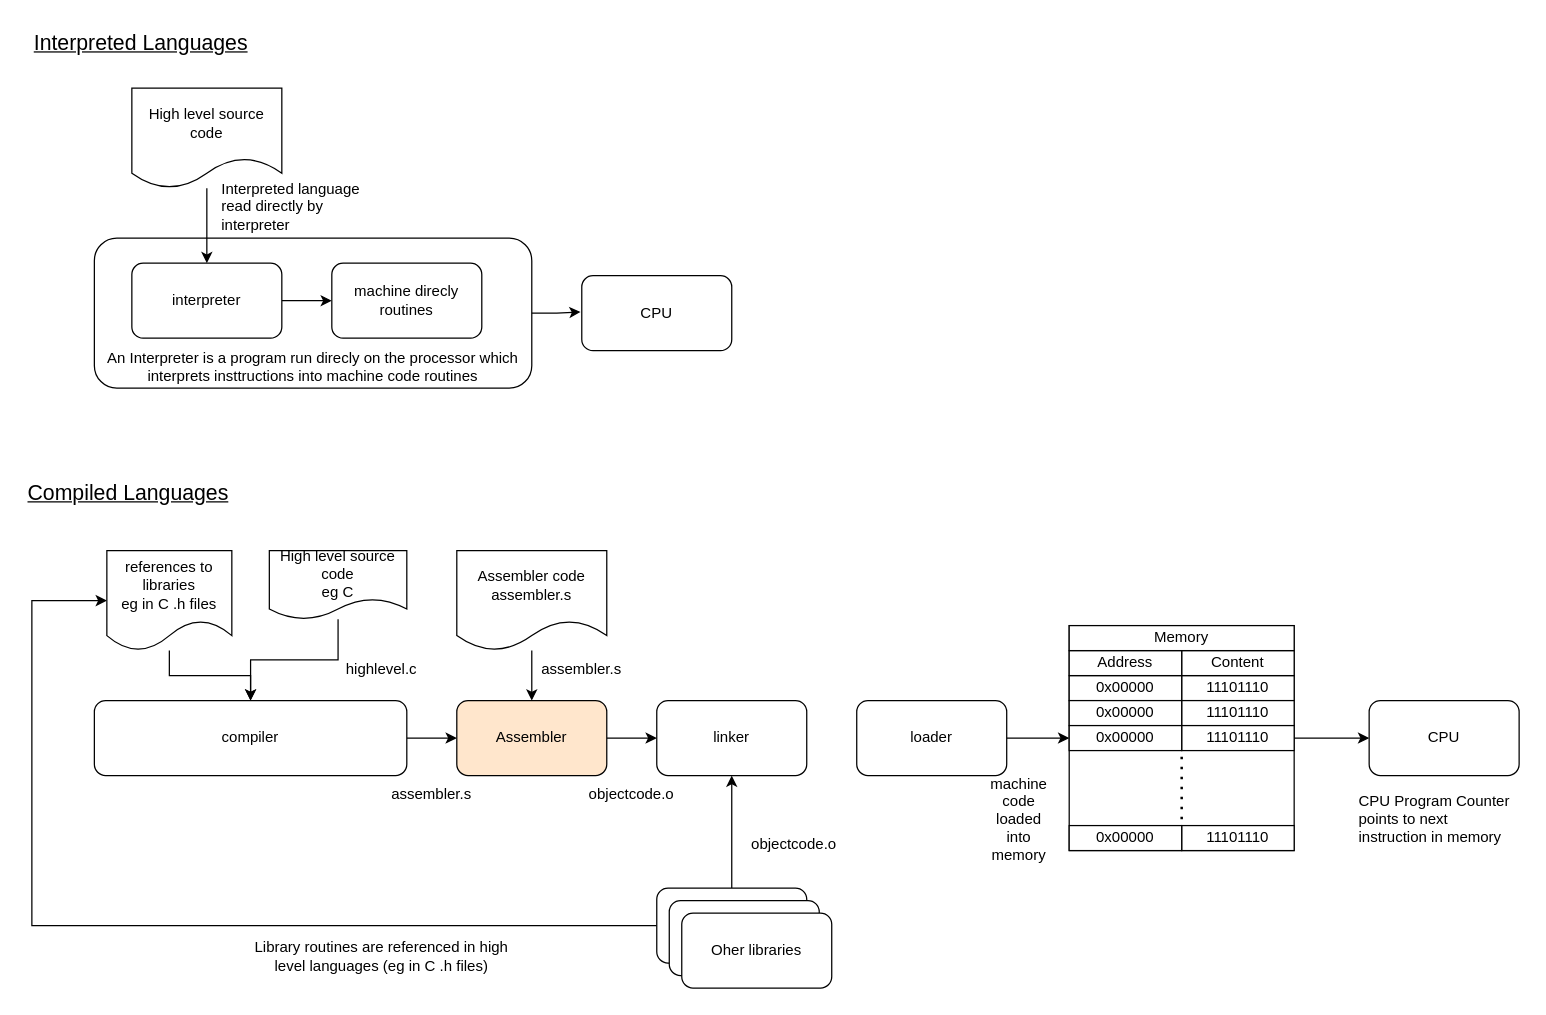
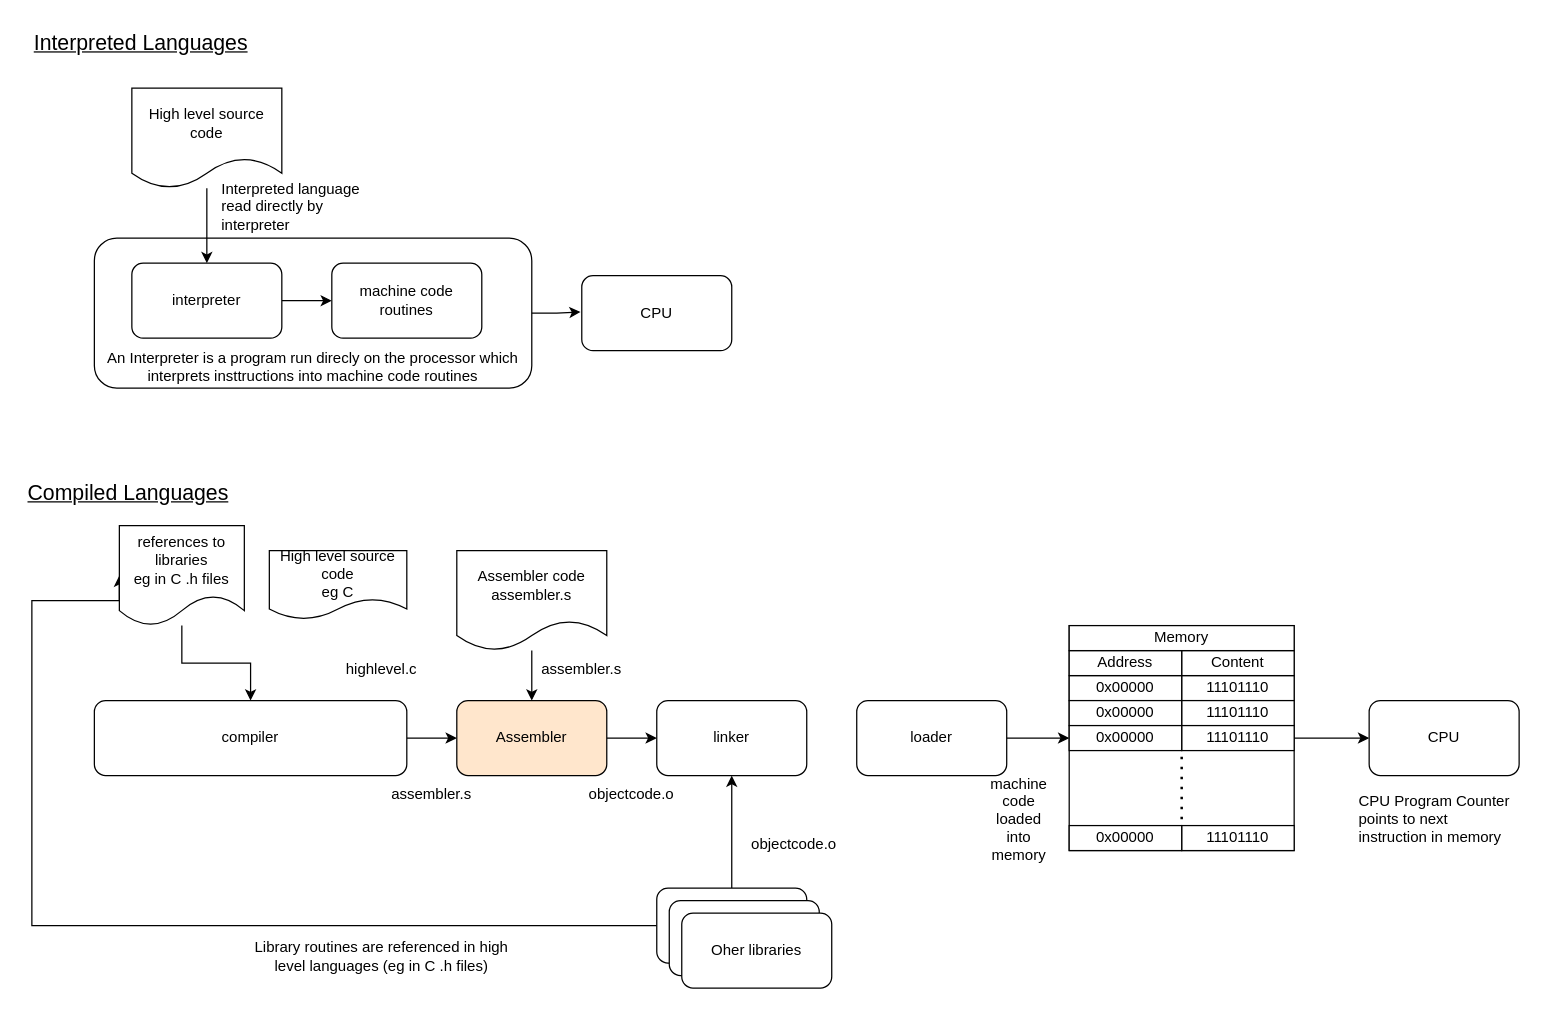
node "machine direcly routines": label "machine direcly routines" -> "machine code routines"
node "references to libraries eg in C .h files": moved (169, 601) -> (182, 576)
edge "High level source code eg C" -> "compiler": removed
